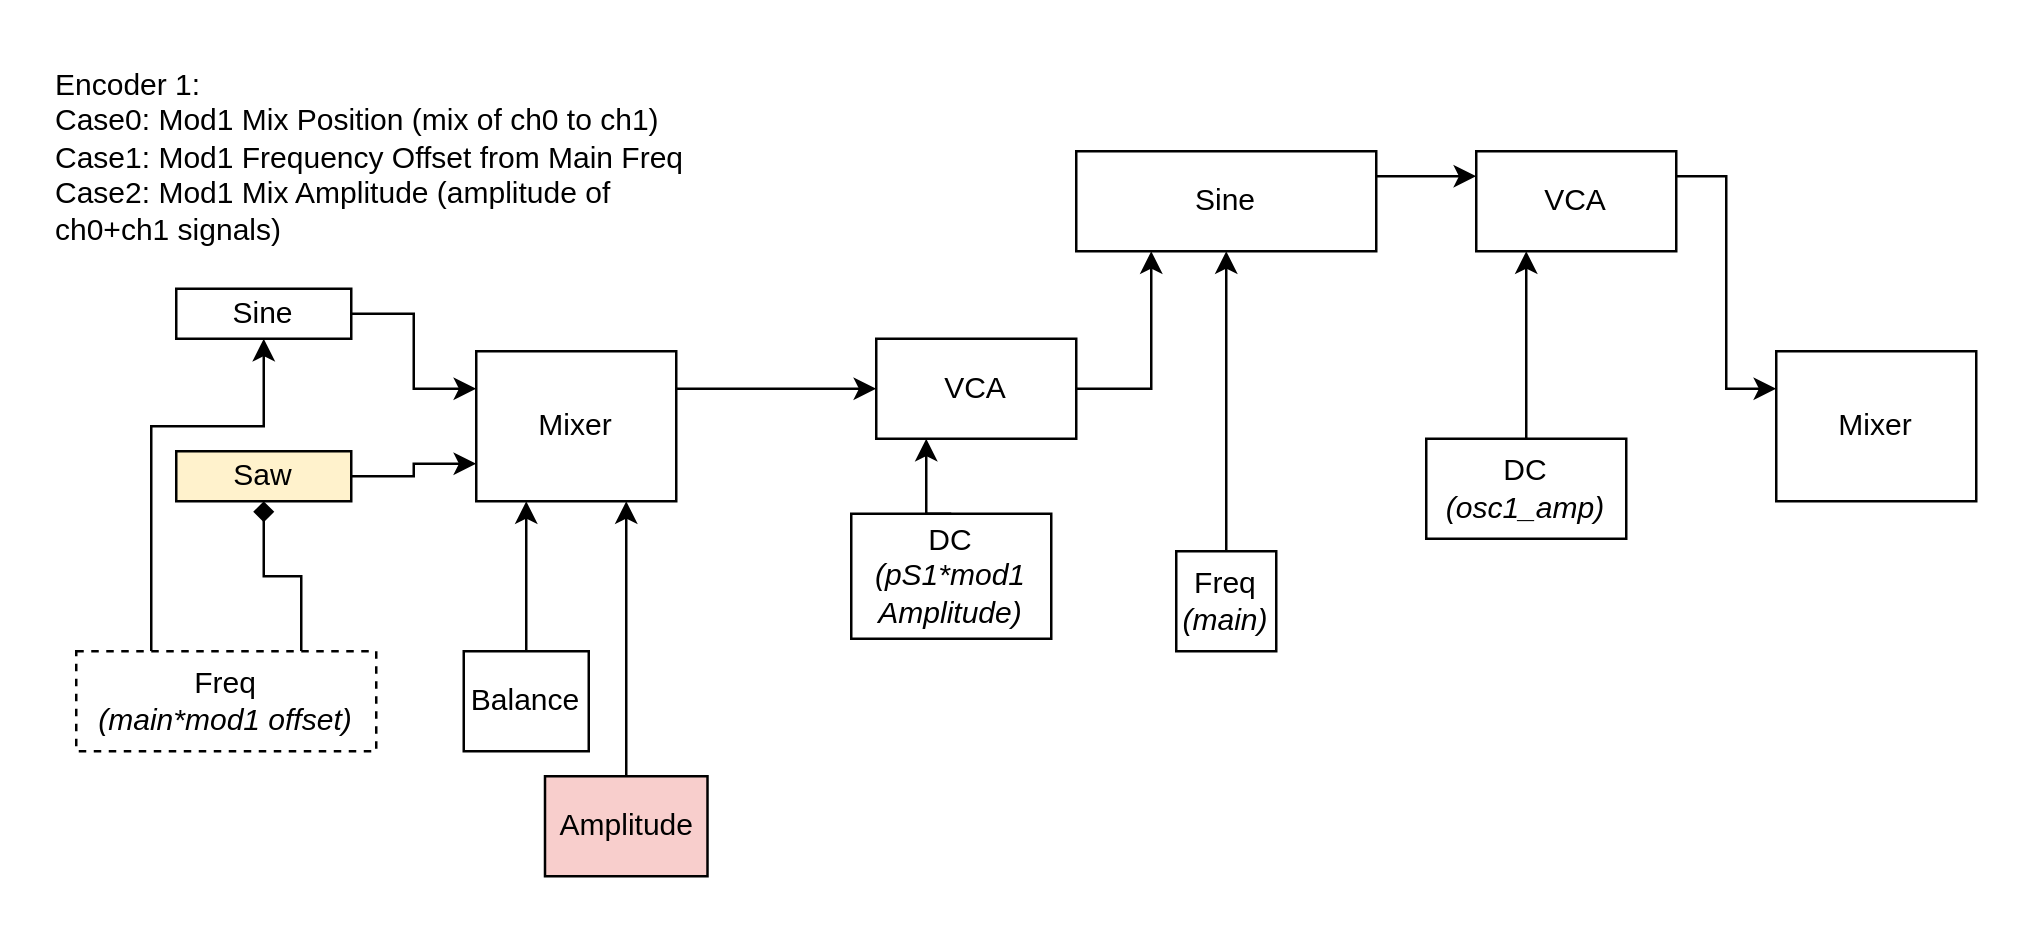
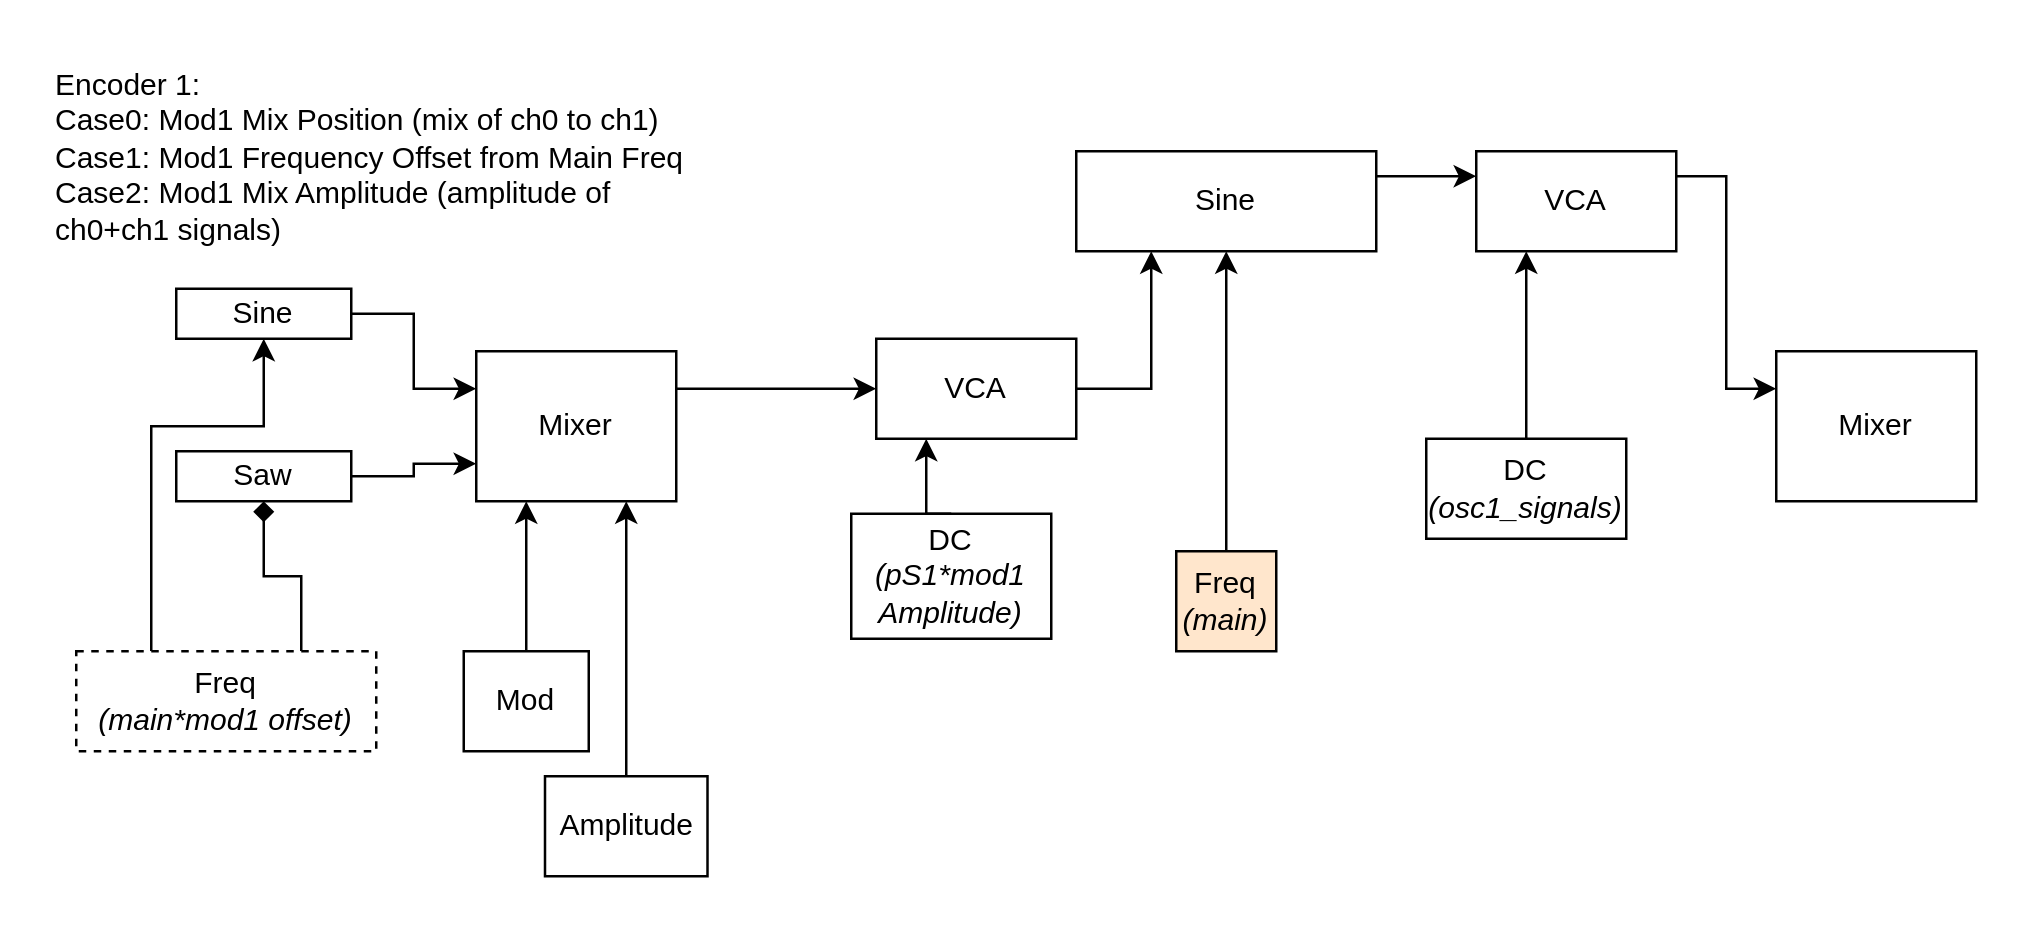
node "Saw": fillcolor #fff2cc -> #ffffff
node "DC (osc1_amp)": label "DC (osc1_amp)" -> "DC (osc1_signals)"
node "Freq (main)": fillcolor #ffffff -> #ffe6cc
node "Balance": label "Balance" -> "Mod"
node "Amplitude": fillcolor #f8cecc -> #ffffff
